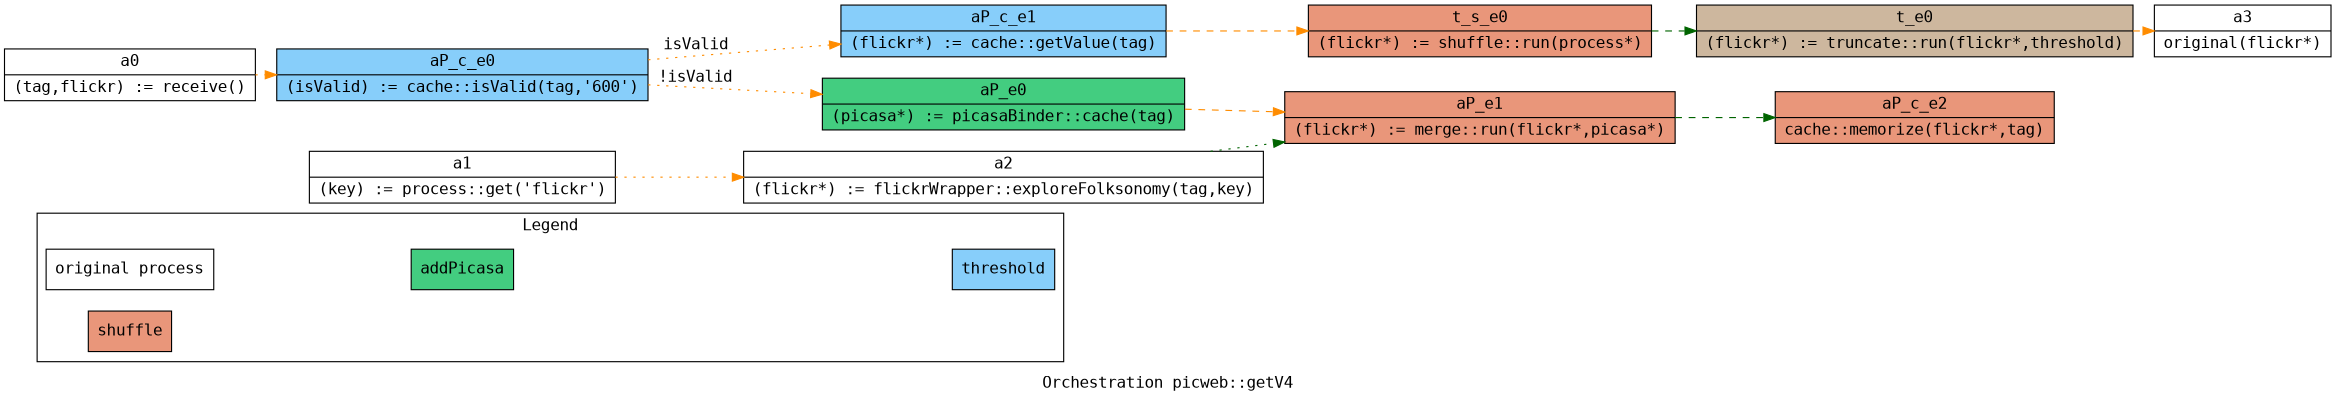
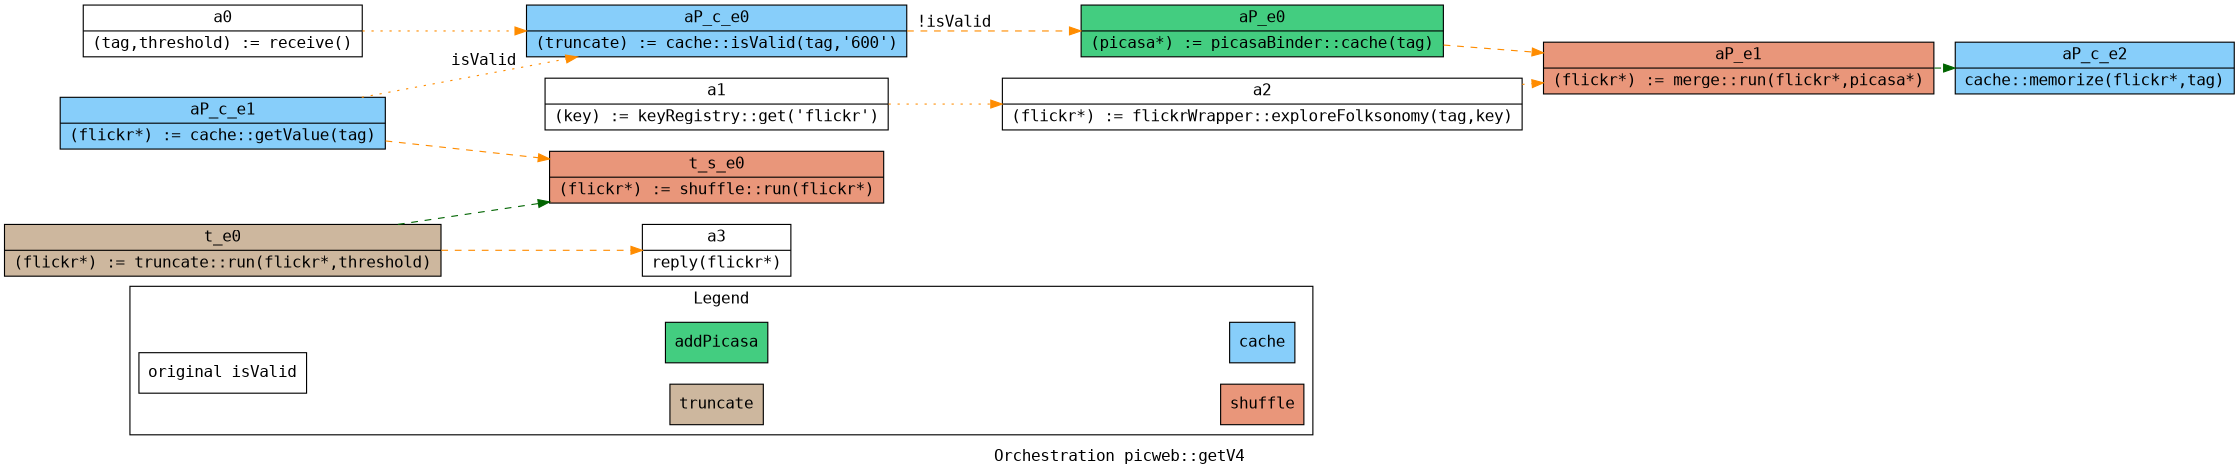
edge "t_s_e0" -> "t_e0": reversed
node "t_s_e0": text "(flickr*) := shuffle::run(process*)" -> "(flickr*) := shuffle::run(flickr*)"
node "a3": text "original(flickr*)" -> "reply(flickr*)"
edge "aP_c_e0" -> "aP_c_e1": reversed
node "a0": text "(tag,flickr) := receive()" -> "(tag,threshold) := receive()"
node "aP_c_e0": text "(isValid) := cache::isValid(tag,'600')" -> "(truncate) := cache::isValid(tag,'600')"
edge "aP_c_e0" -> "aP_e0": style dotted -> dashed
node "aP_c_e2": fillcolor darksalmon -> lightskyblue
edge "a2" -> "aP_e1": color darkgreen -> darkorange
node "a1": text "(key) := process::get('flickr')" -> "(key) := keyRegistry::get('flickr')"
node "original process": label "original process" -> "original isValid"
node "threshold": label "threshold" -> "cache"
node "truncate": added
